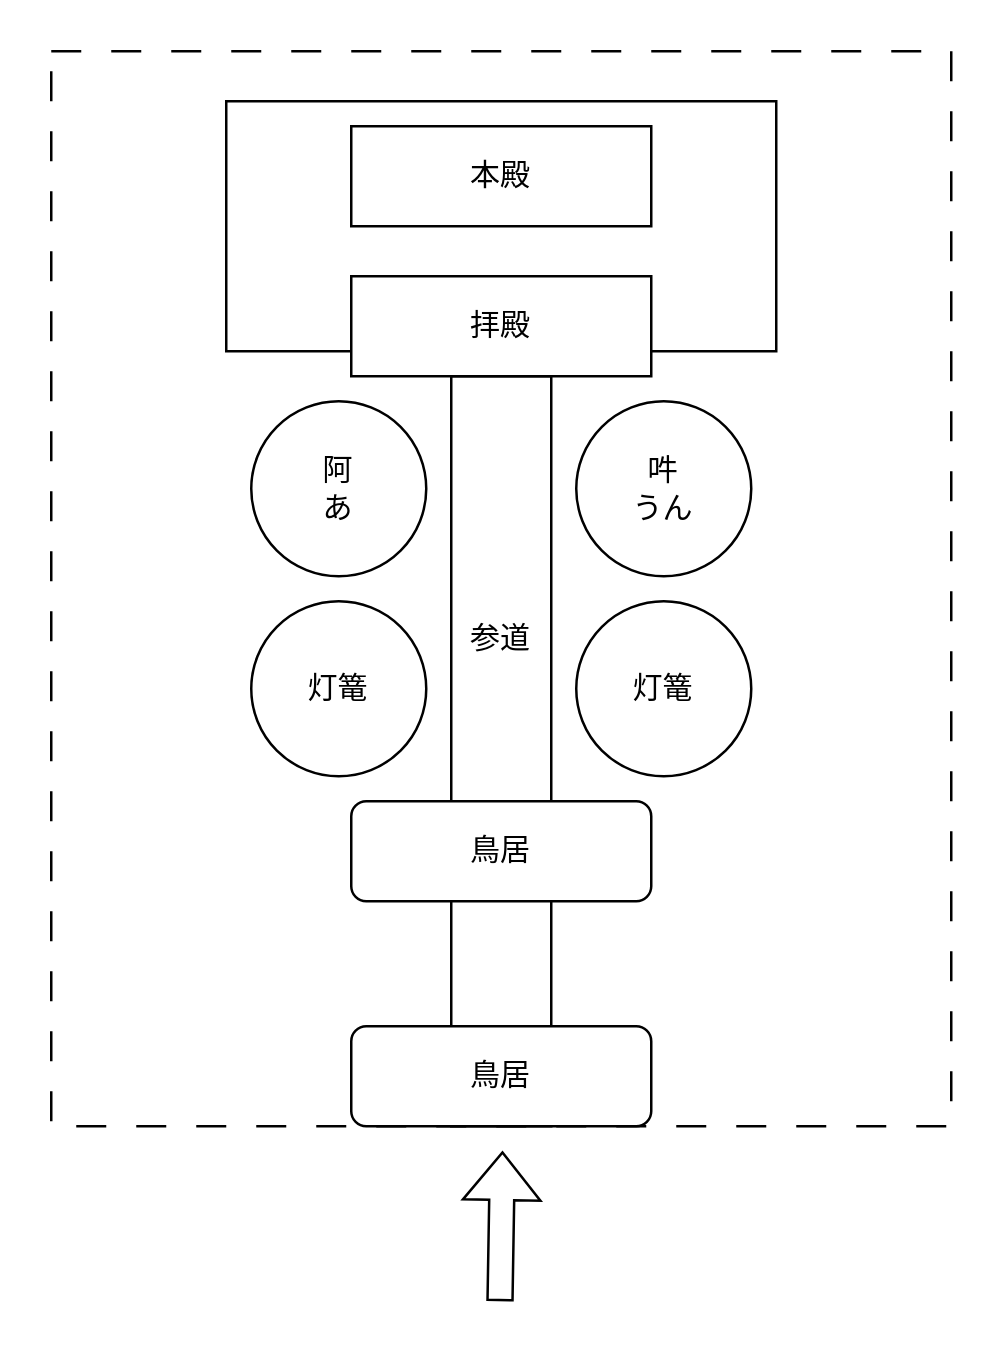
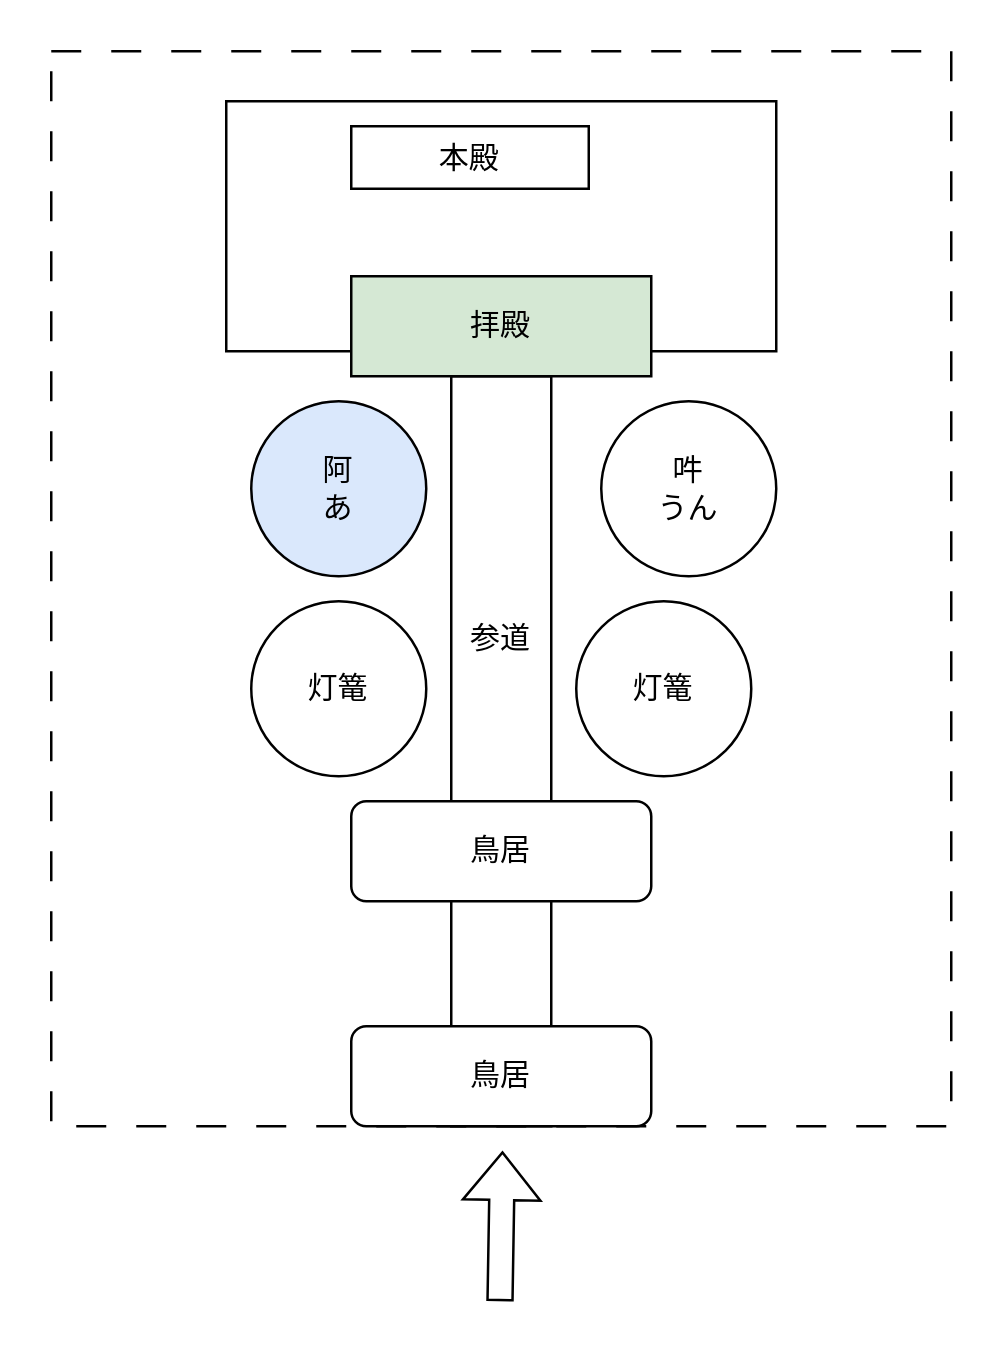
node "本殿": size 300x100 -> 238x63
node "拝殿": fillcolor #ffffff -> #d5e8d4
node "阿 あ": fillcolor #ffffff -> #dae8fc
node "吽 うん": moved (664, 489) -> (689, 489)
